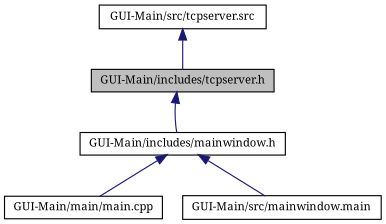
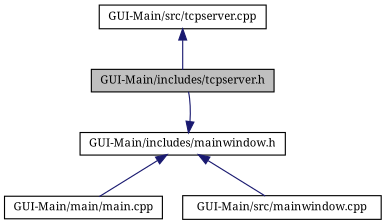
node "GUI-Main/src/tcpserver.src": label "GUI-Main/src/tcpserver.src" -> "GUI-Main/src/tcpserver.cpp"
edge "GUI-Main/includes/mainwindow.h" -> "GUI-Main/includes/tcpserver.h": reversed
node "GUI-Main/src/mainwindow.main": label "GUI-Main/src/mainwindow.main" -> "GUI-Main/src/mainwindow.cpp"
